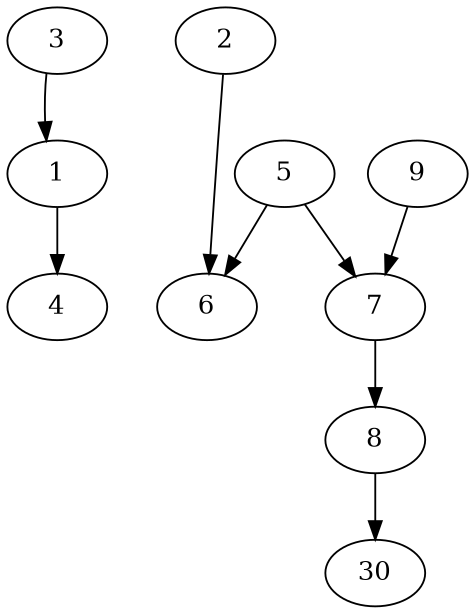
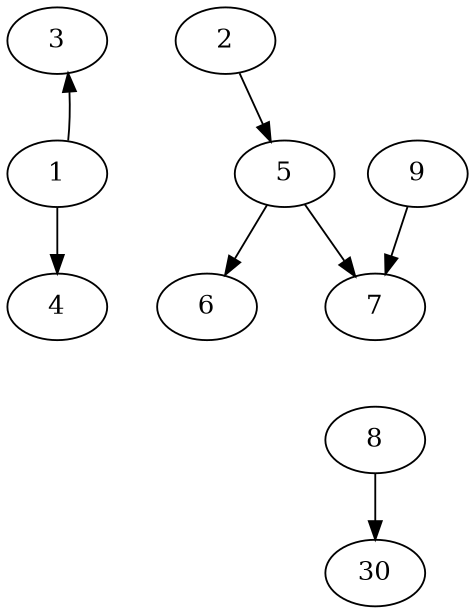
edge "3" -> "1": reversed
edge "2" -> "6": now "2" -> "5"
edge "7" -> "8": removed
